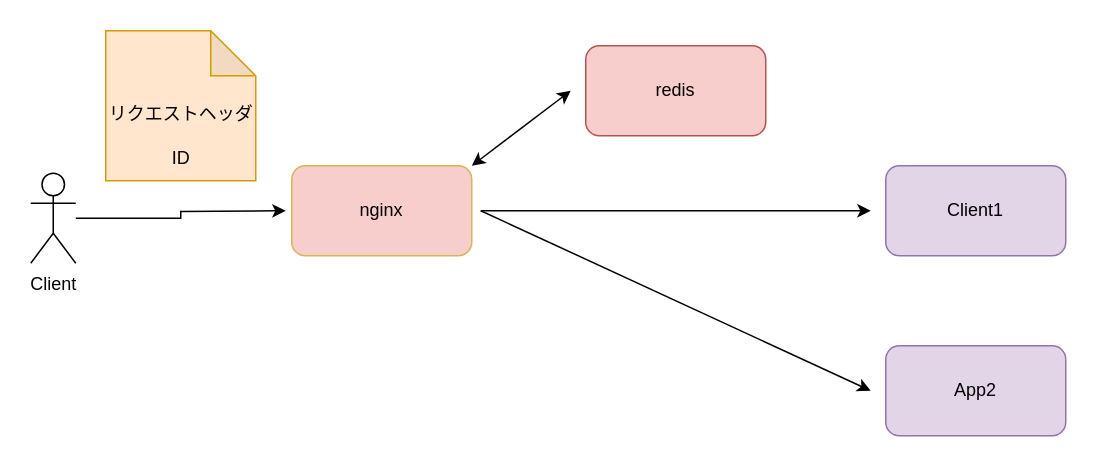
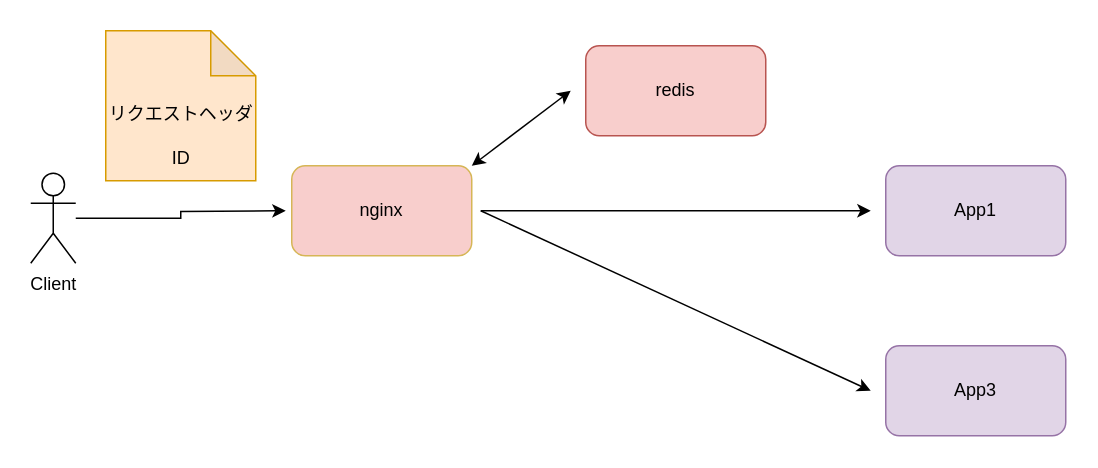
node "Client1": label "Client1" -> "App1"
node "App2": label "App2" -> "App3"
